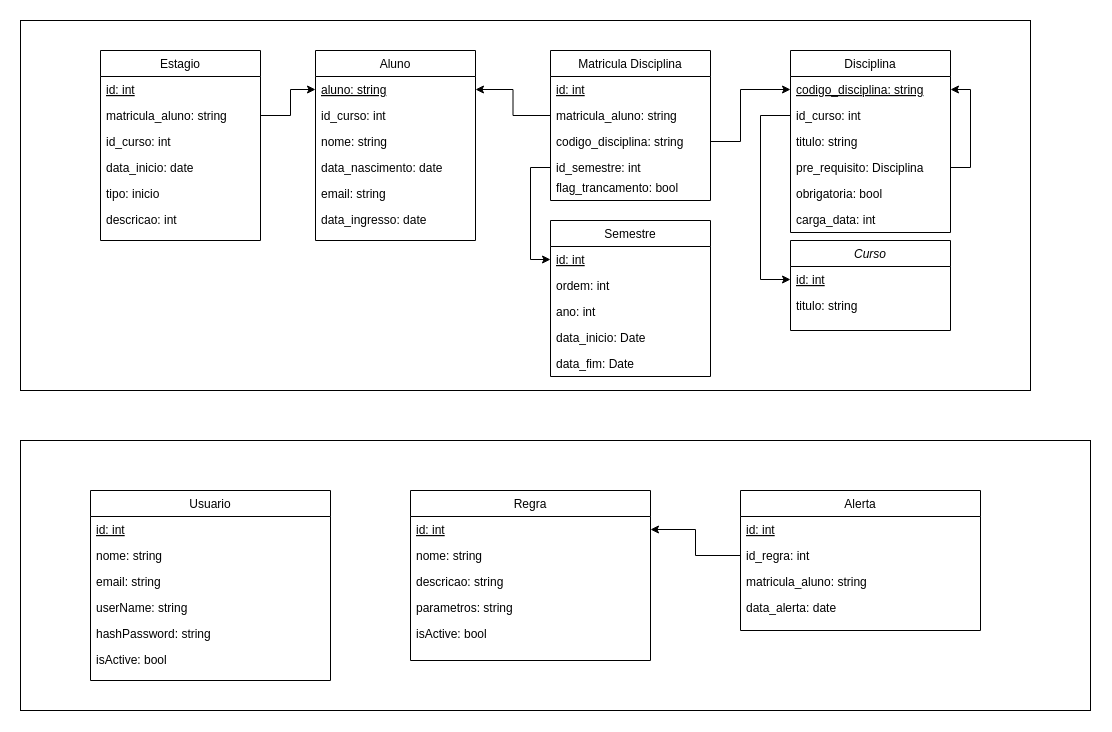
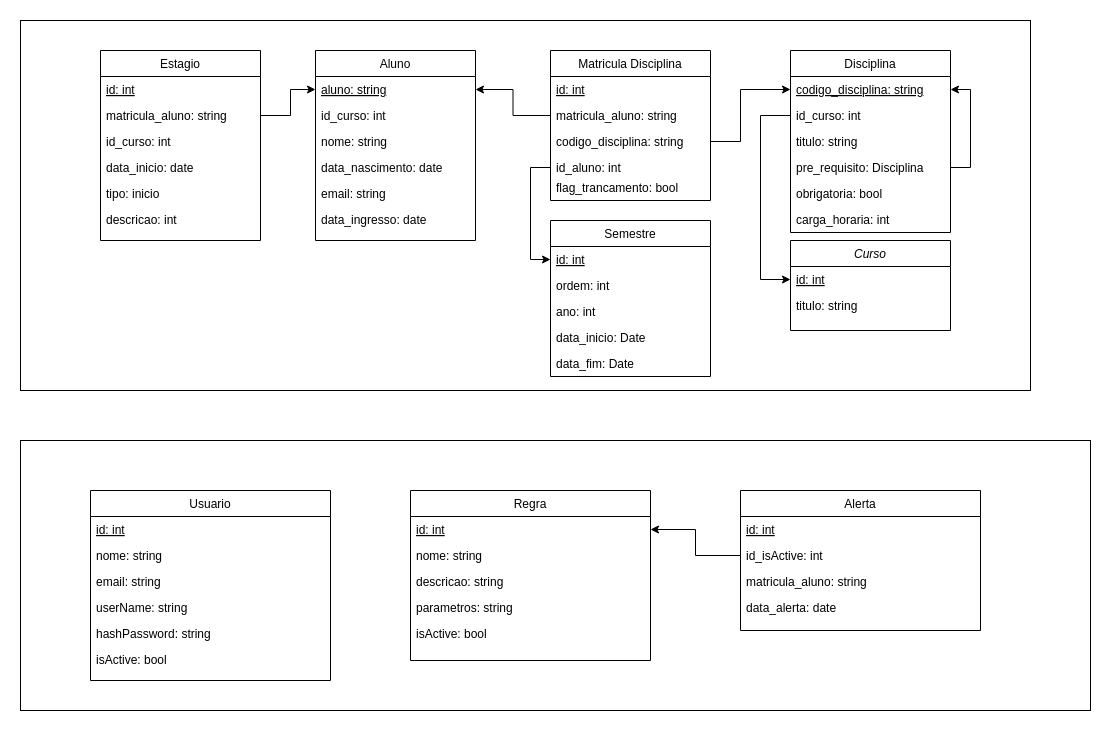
node "id_semestre: int": label "id_semestre: int" -> "id_aluno: int"
node "carga_data: int": label "carga_data: int" -> "carga_horaria: int"
node "id_regra: int": label "id_regra: int" -> "id_isActive: int"
